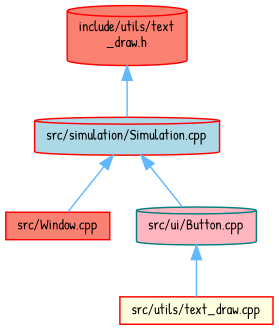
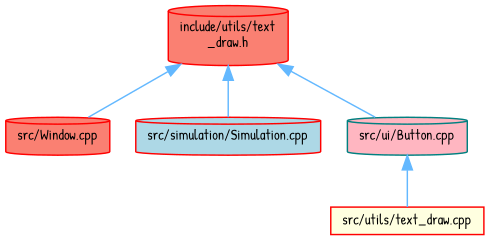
edge "src/ui/Button.cpp" -> "src/simulation/Simulation.cpp": now "src/ui/Button.cpp" -> "include/utils/text _draw.h"
edge "src/Window.cpp" -> "src/simulation/Simulation.cpp": now "src/Window.cpp" -> "include/utils/text _draw.h"
node "src/Window.cpp": shape box -> cylinder
